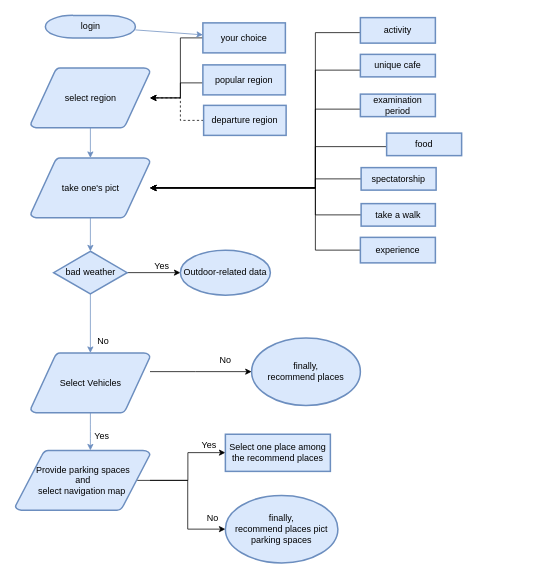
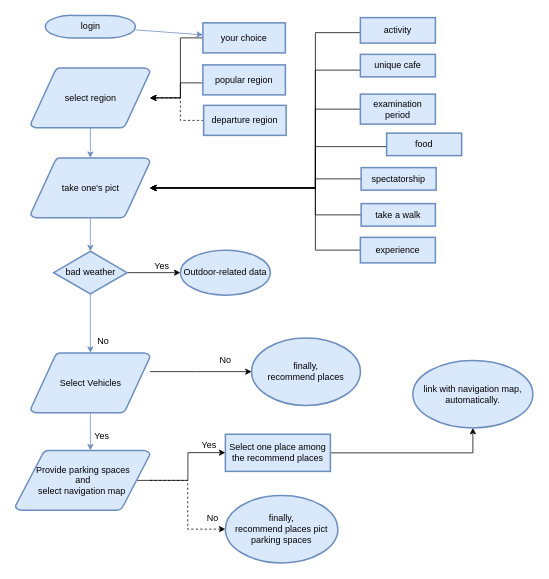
node "examination period": size 75x23 -> 75x30
node "link with navigation map, automatically.": added
edge "Select one place among the recommend places" -> "link with navigation map, automatically.": added
edge "Provide parking spaces and select navigation map" -> "finally, recommend places pict parking spaces": style solid -> dashed
